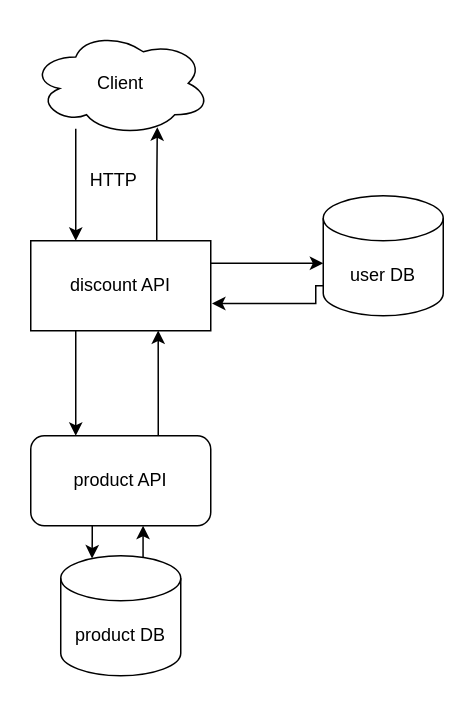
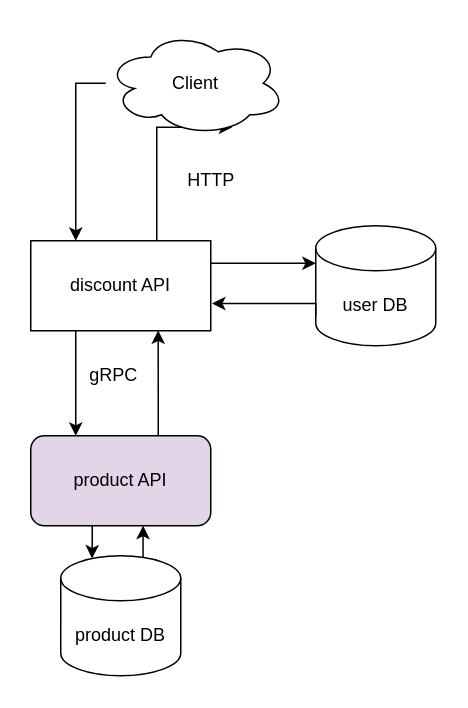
node "Client": moved (121, 83) -> (196, 83)
node "HTTP": moved (113, 181) -> (211, 181)
node "user DB": moved (383, 256) -> (376, 286)
node "gRPC": added
node "product API": fillcolor #ffffff -> #e1d5e7
